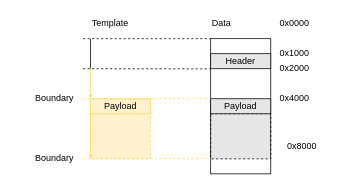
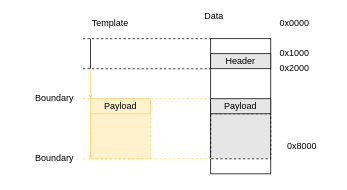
node "Data": moved (240, 24) -> (233, 16)
node "0x4000": removed
